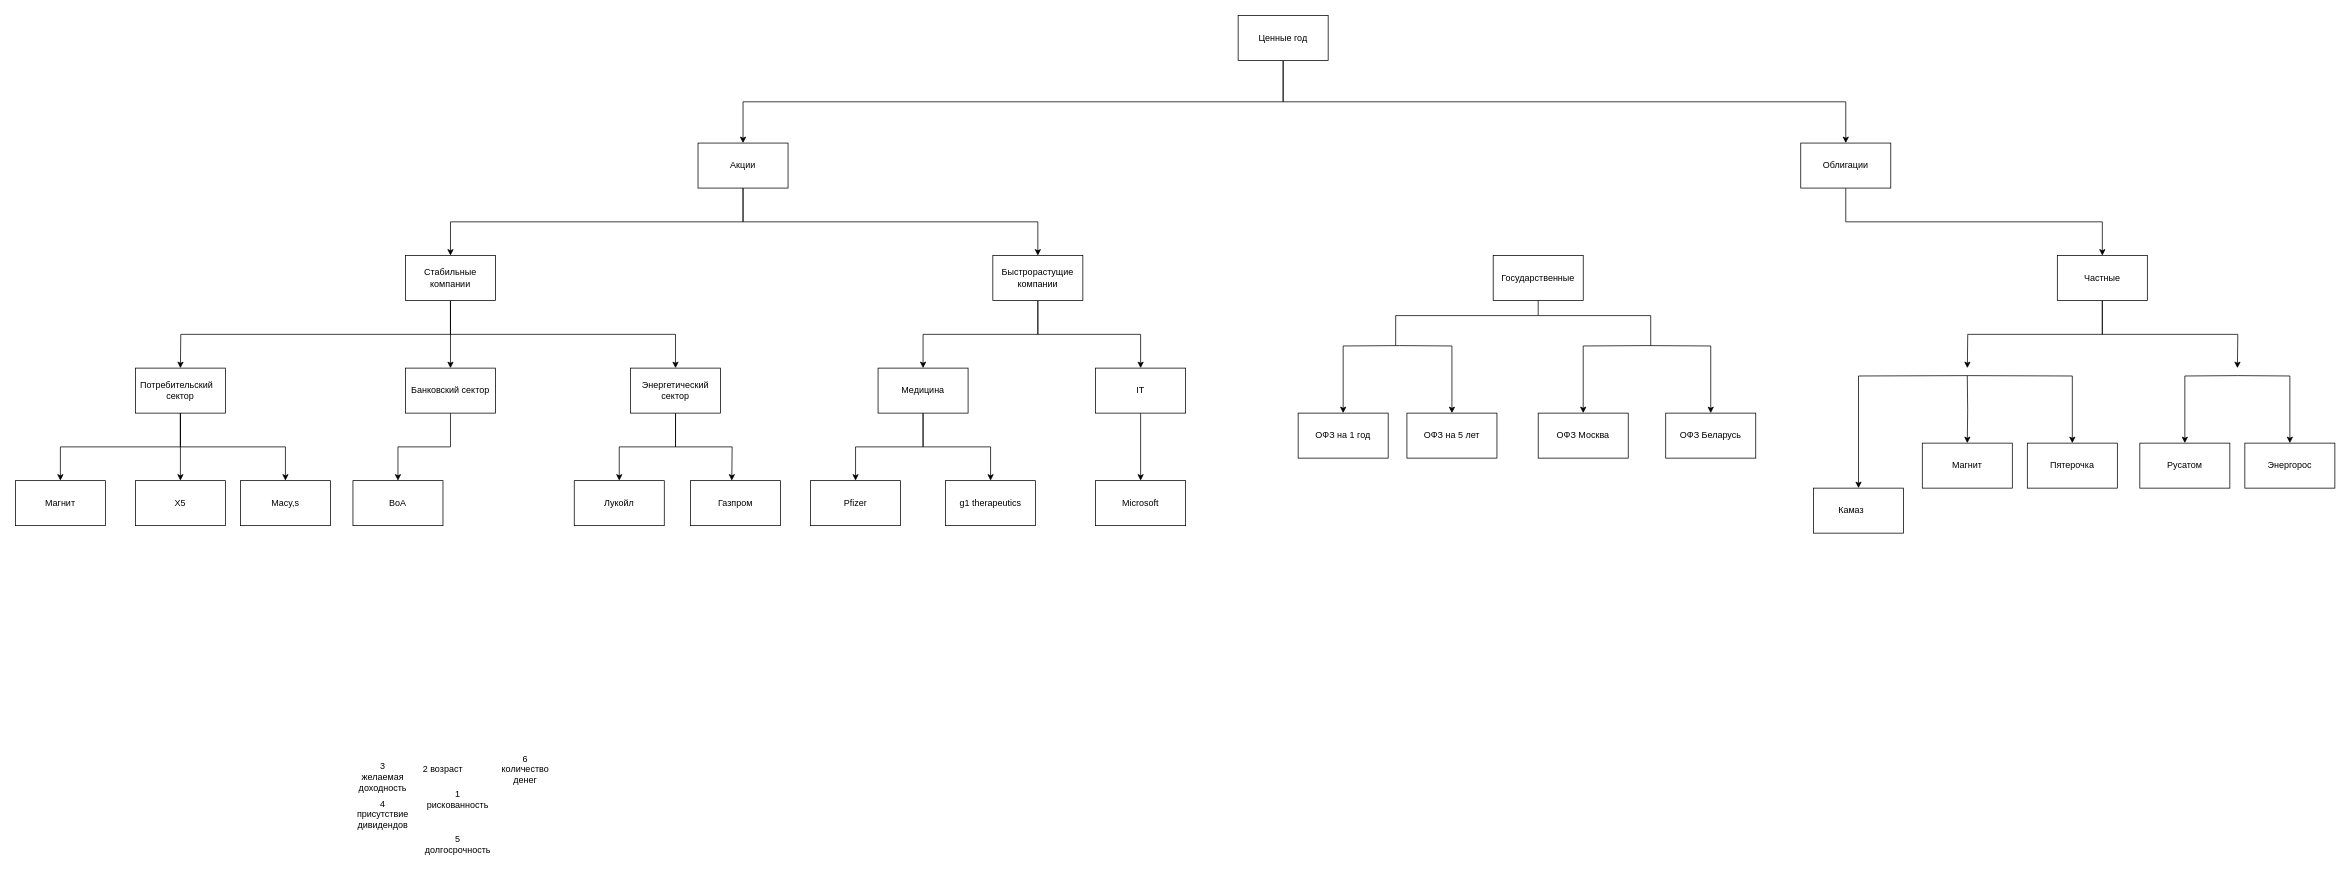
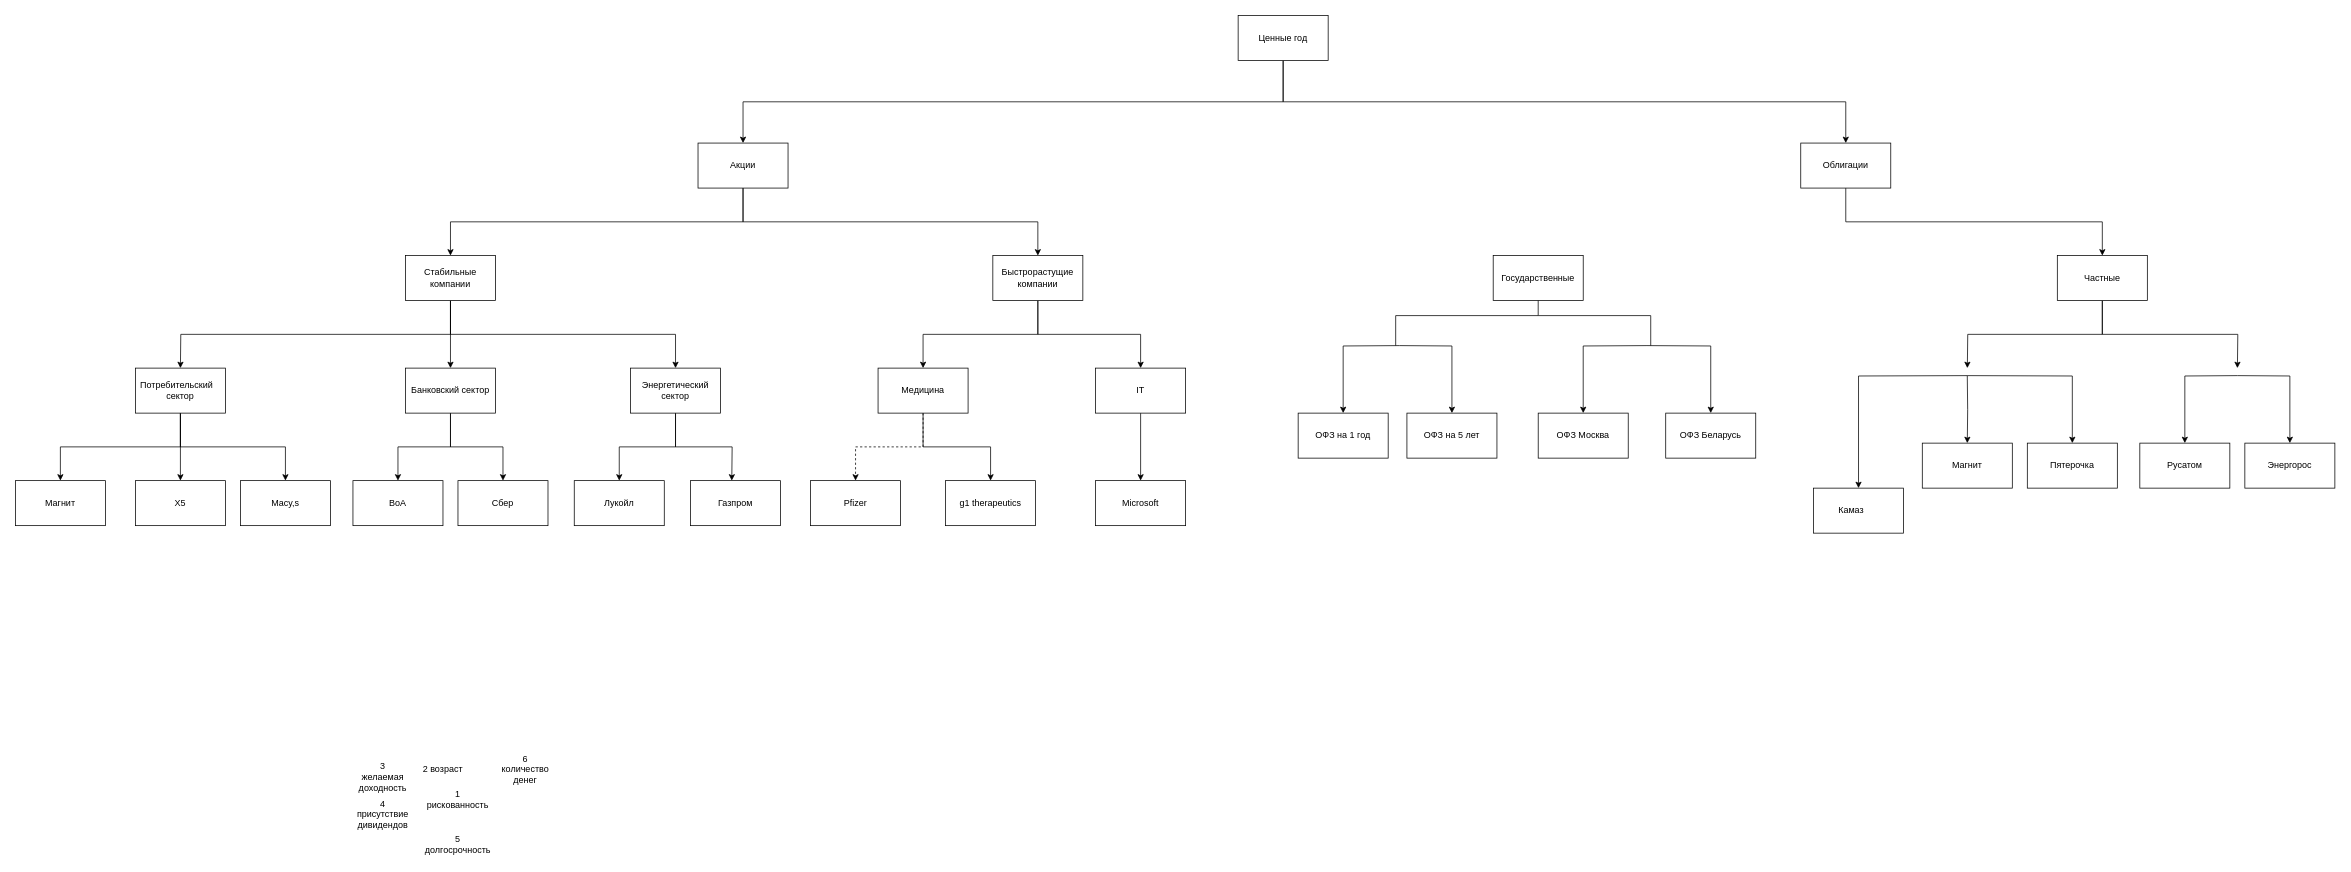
edge "Банковский сектор" -> "Сбер": added
edge "Медицина" -> "Pfizer": style solid -> dashed
node "Сбер": added
